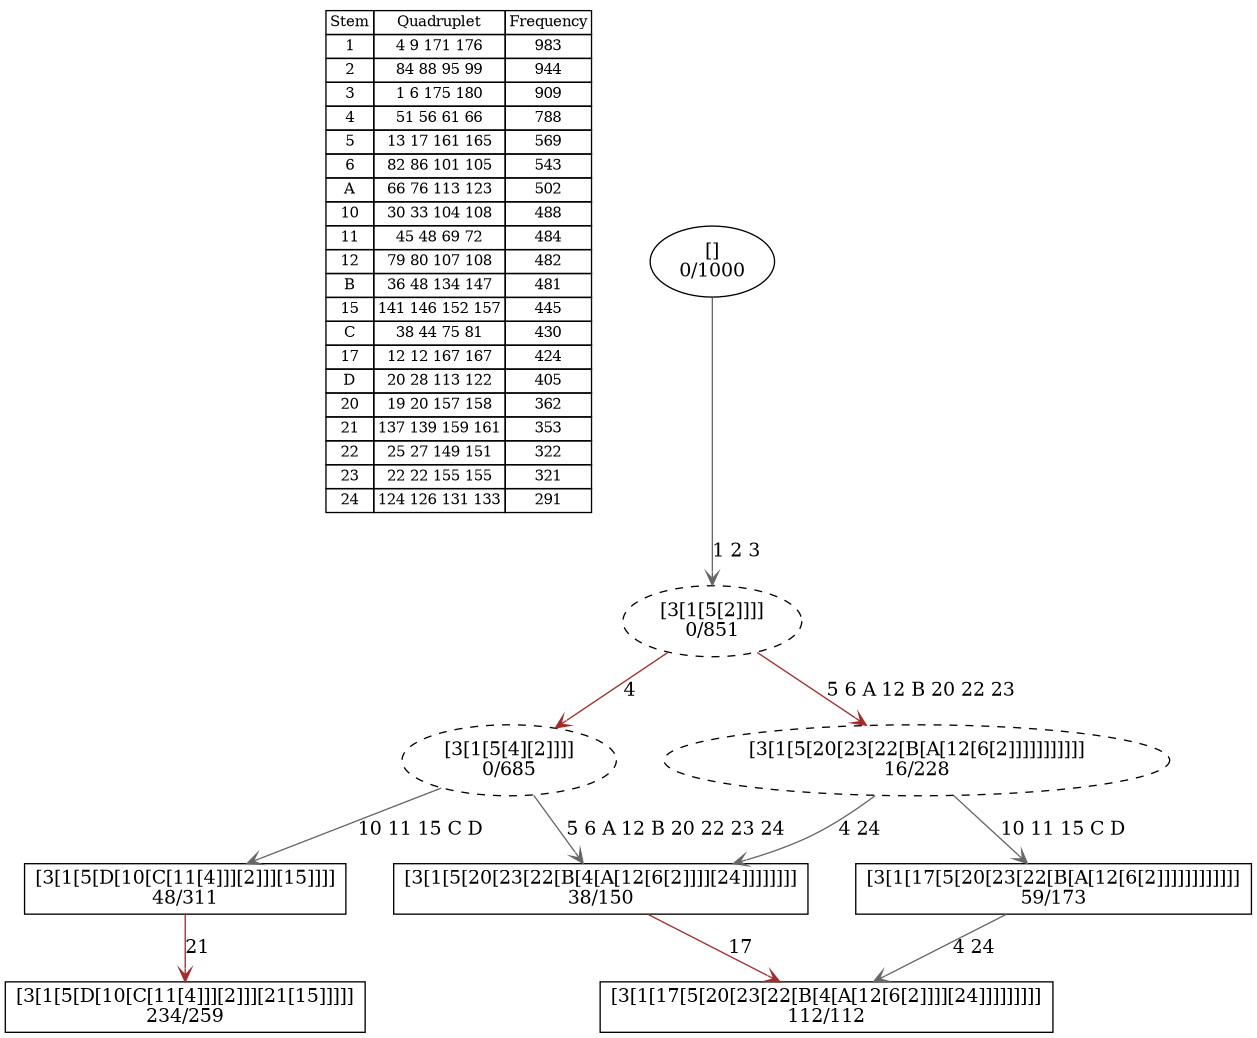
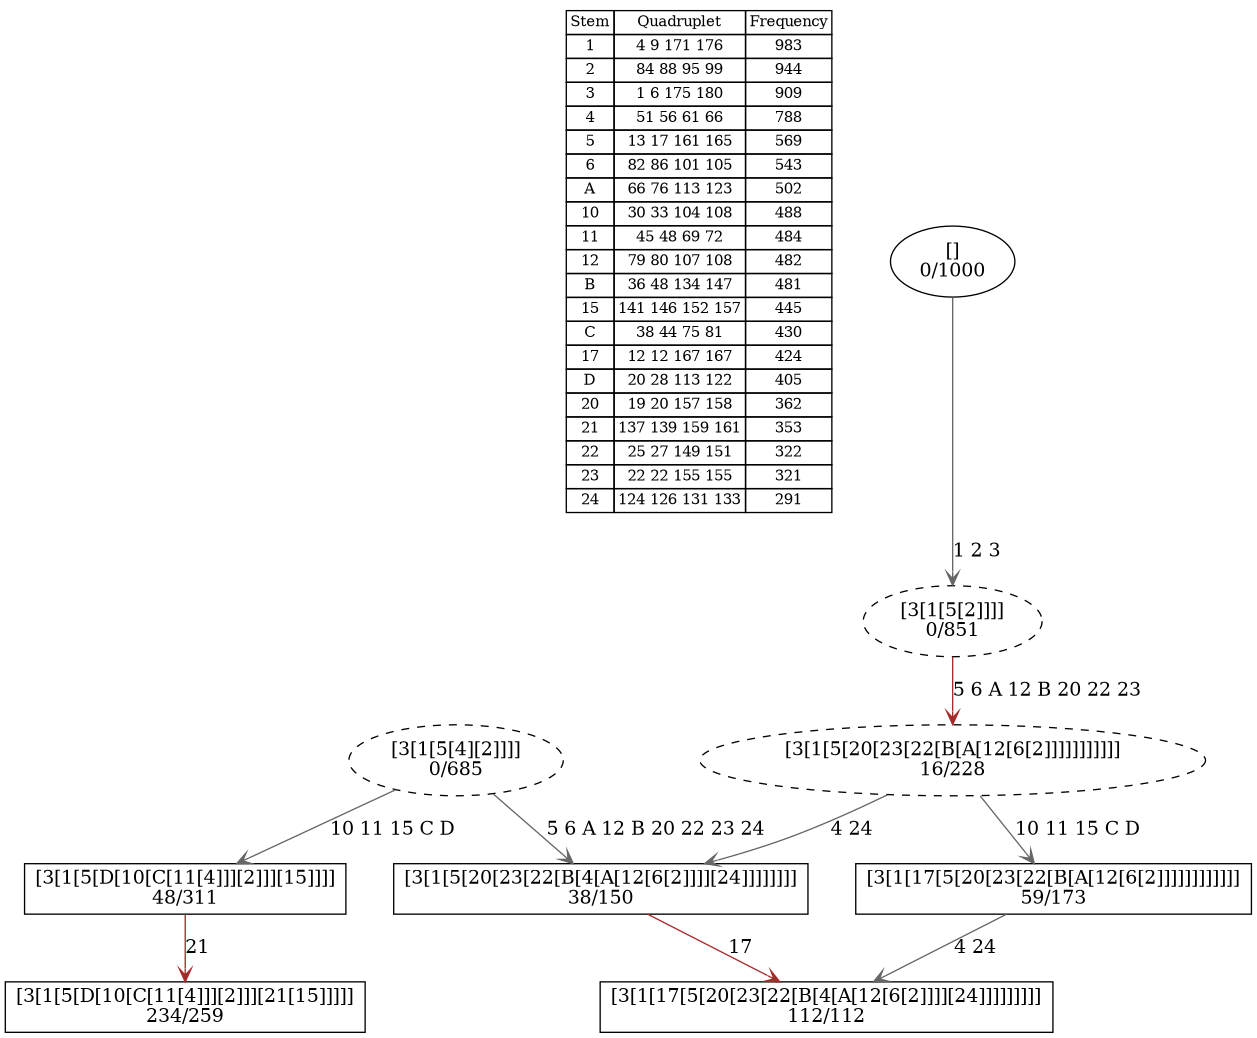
edge "[3[1[5[2]]]] 0/851" -> "[3[1[5[4][2]]]] 0/685": removed, label "4"
